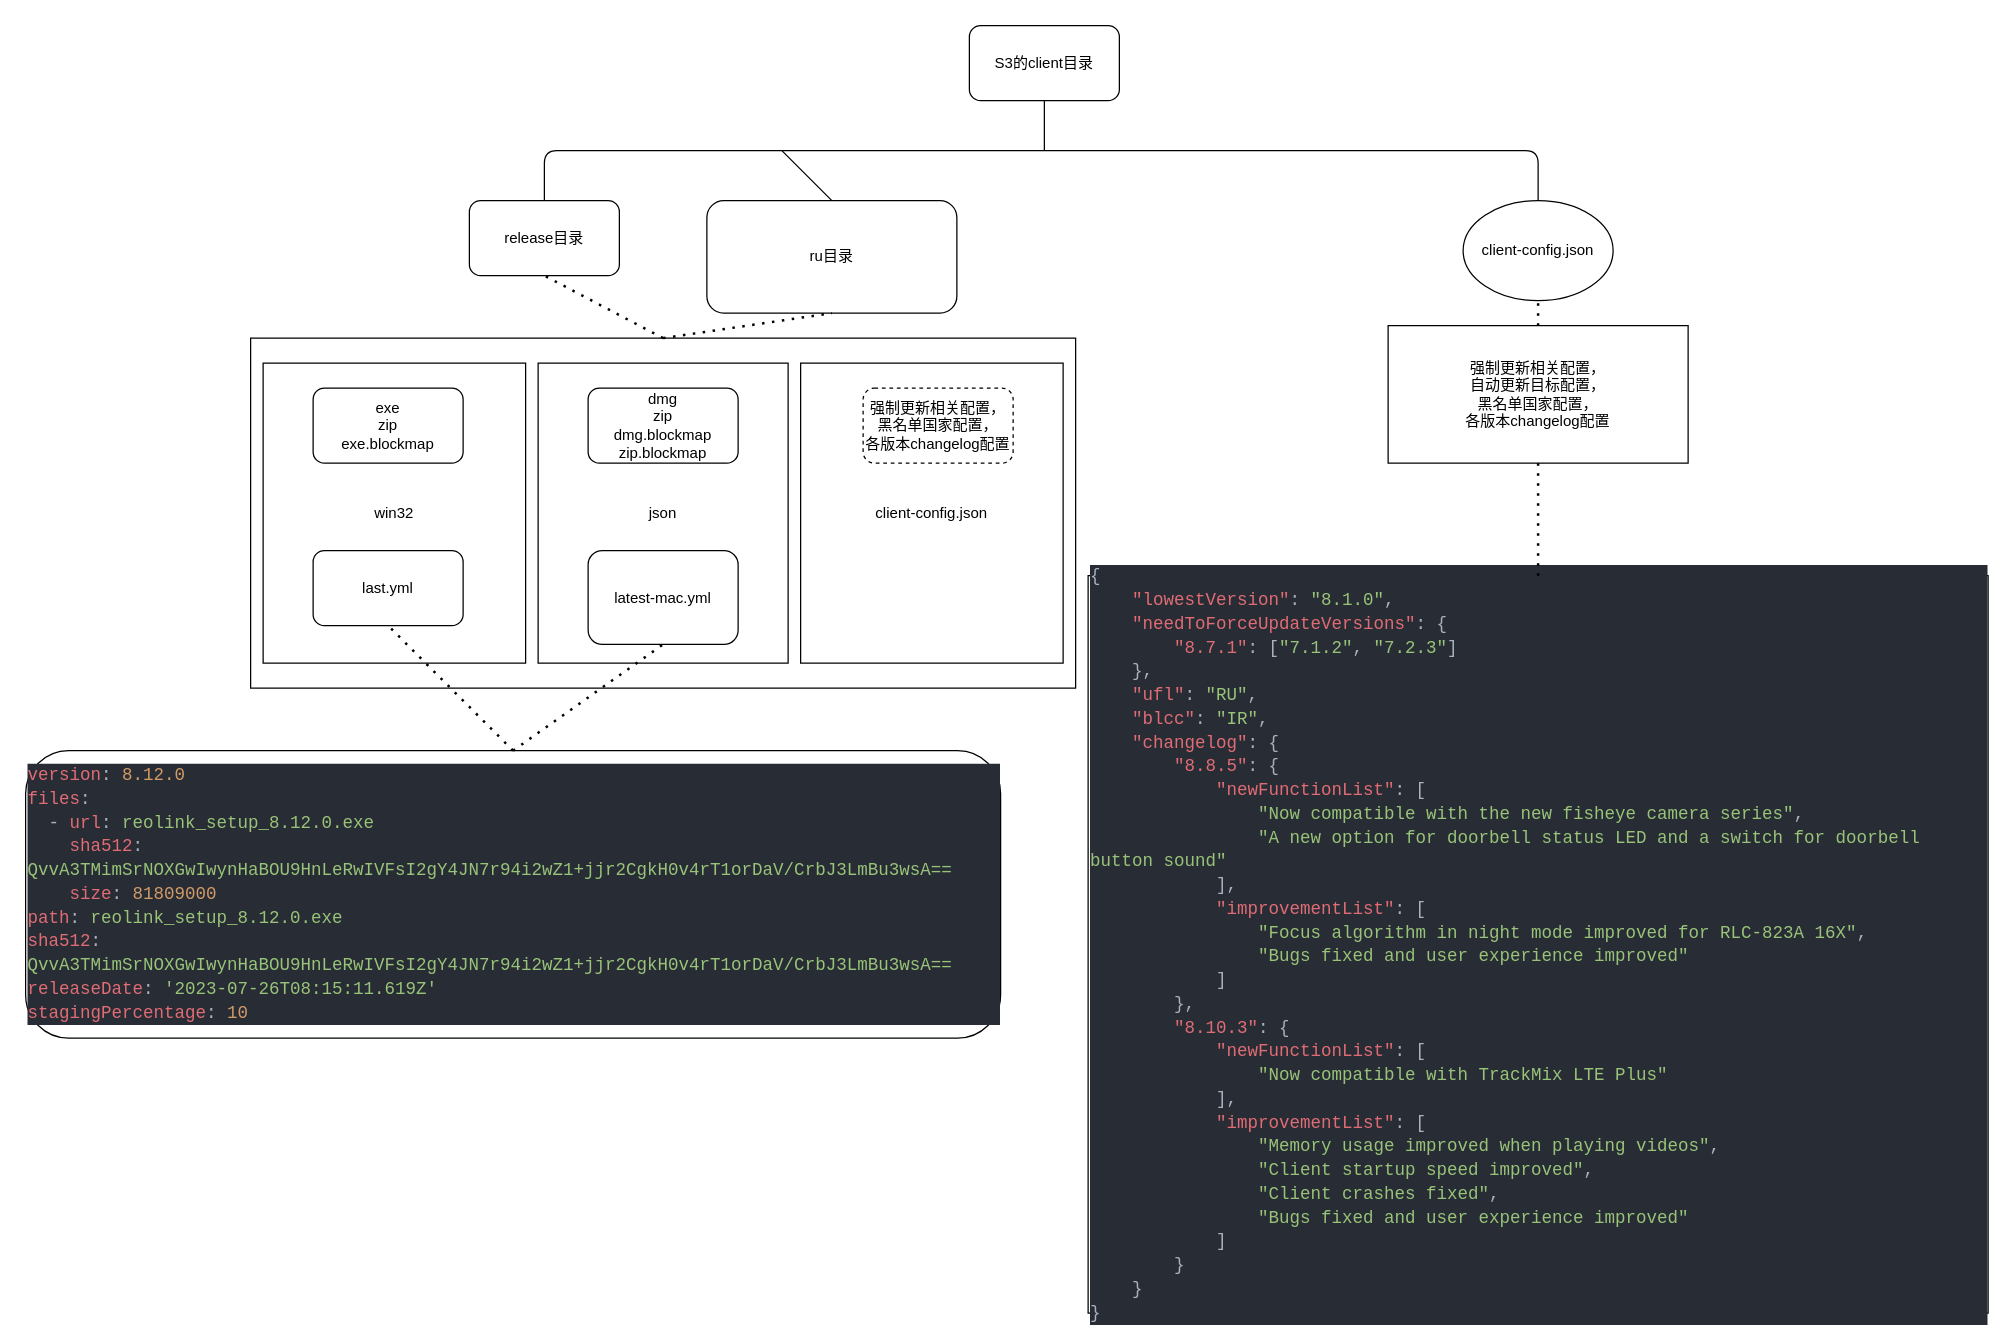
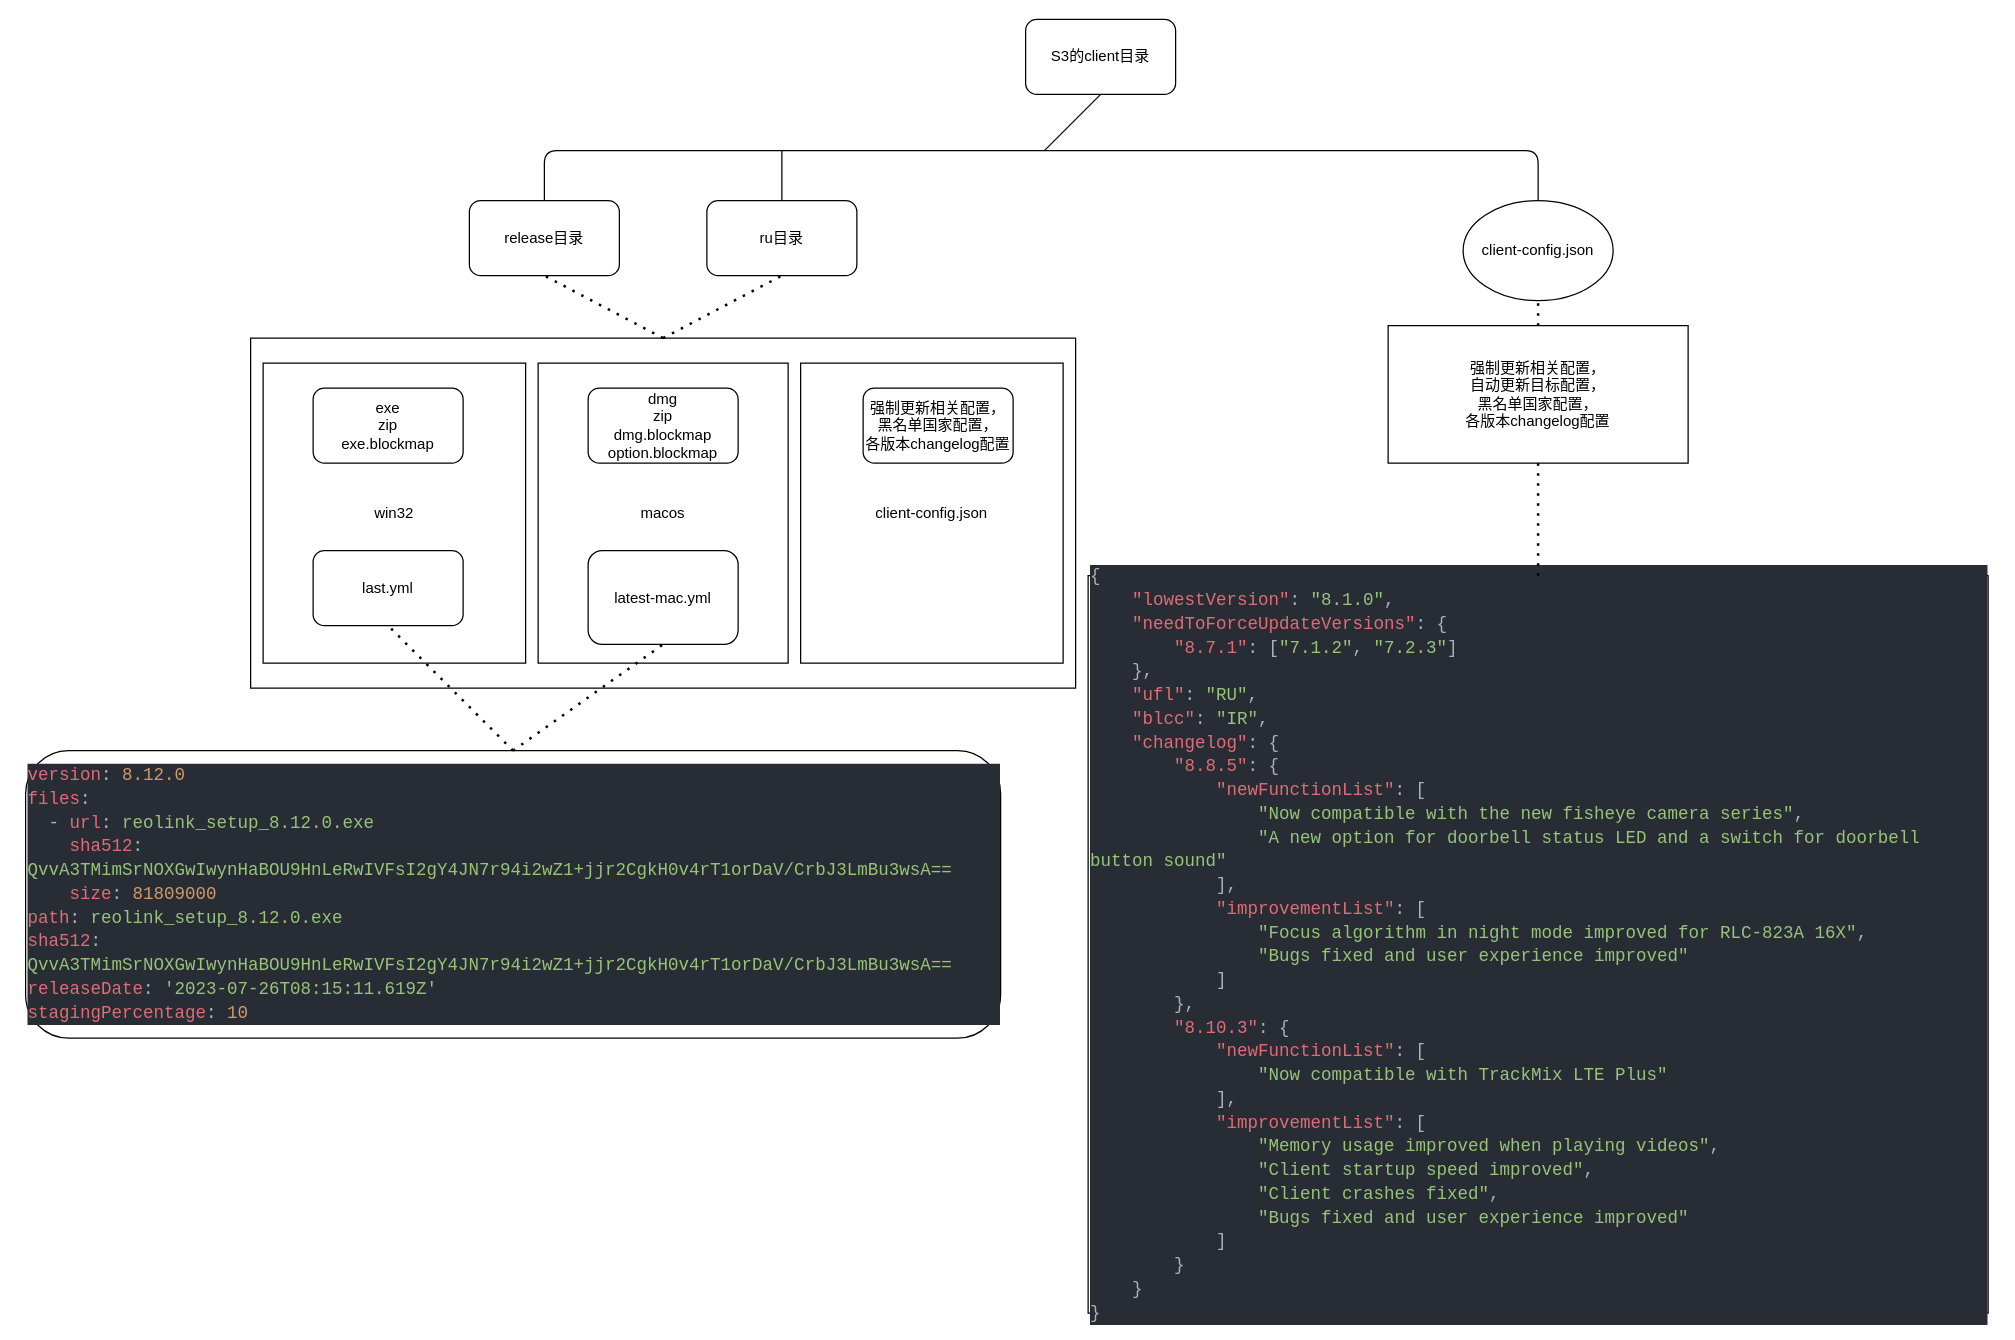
node "S3的client目录": moved (1044, 63) -> (1101, 57)
node "ru目录": size 250x113 -> 150x75
node "dmg zip dmg.blockmap zip.blockmap": label "dmg zip dmg.blockmap zip.blockmap" -> "dmg zip dmg.blockmap option.blockmap"
node "强制更新相关配置， 黑名单国家配置， 各版本changelog配置": style dashed -> solid
node "json": label "json" -> "macos"
